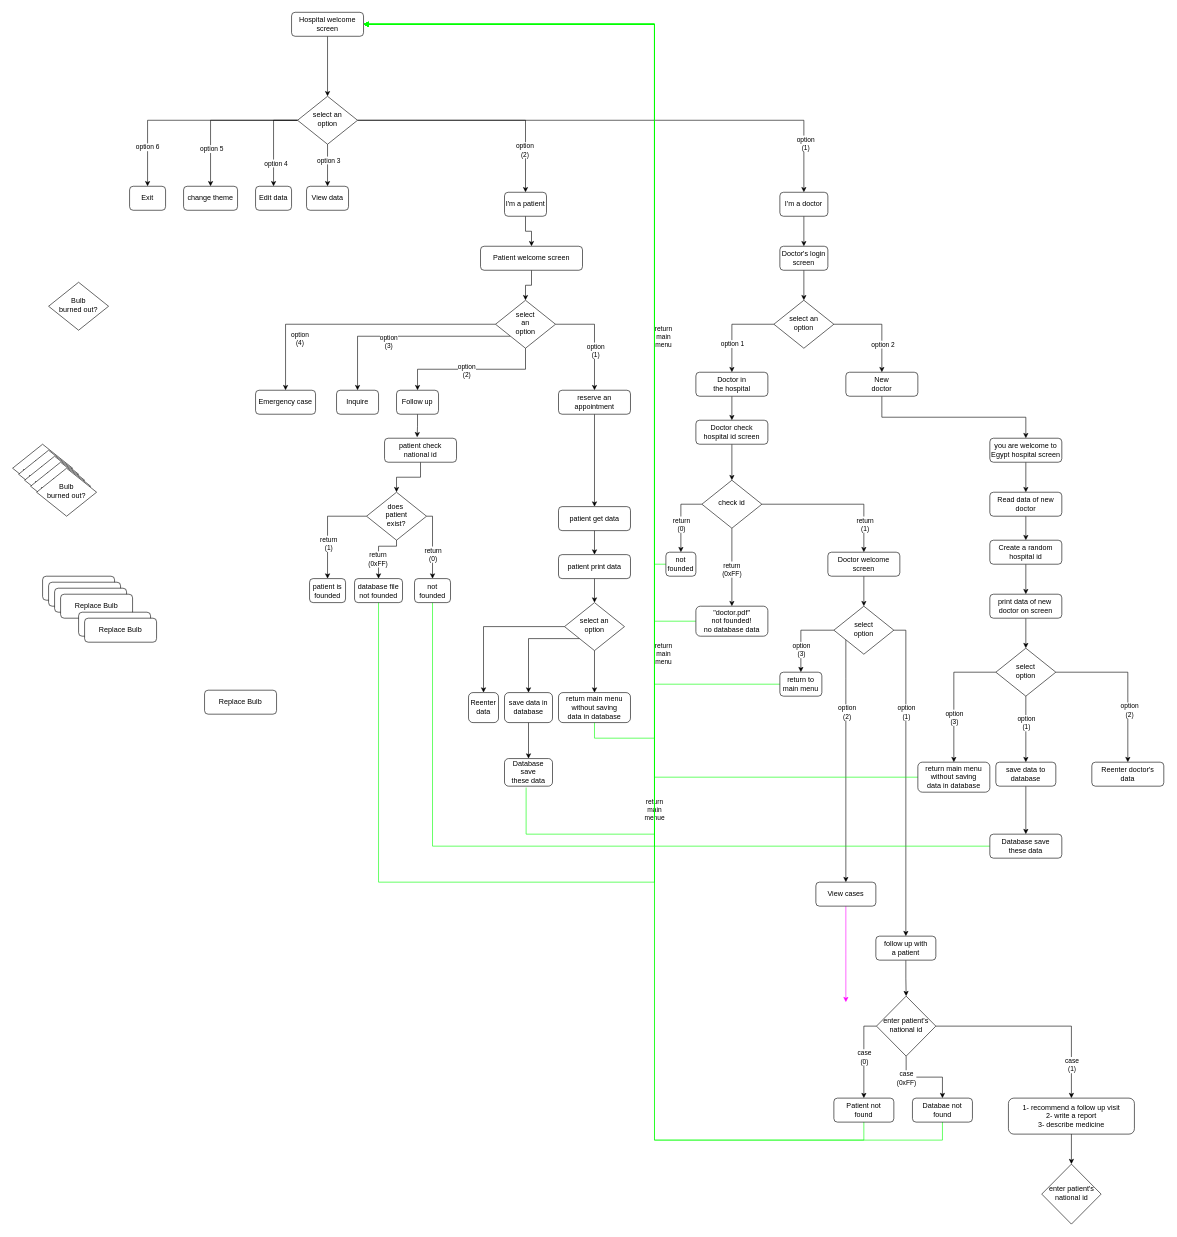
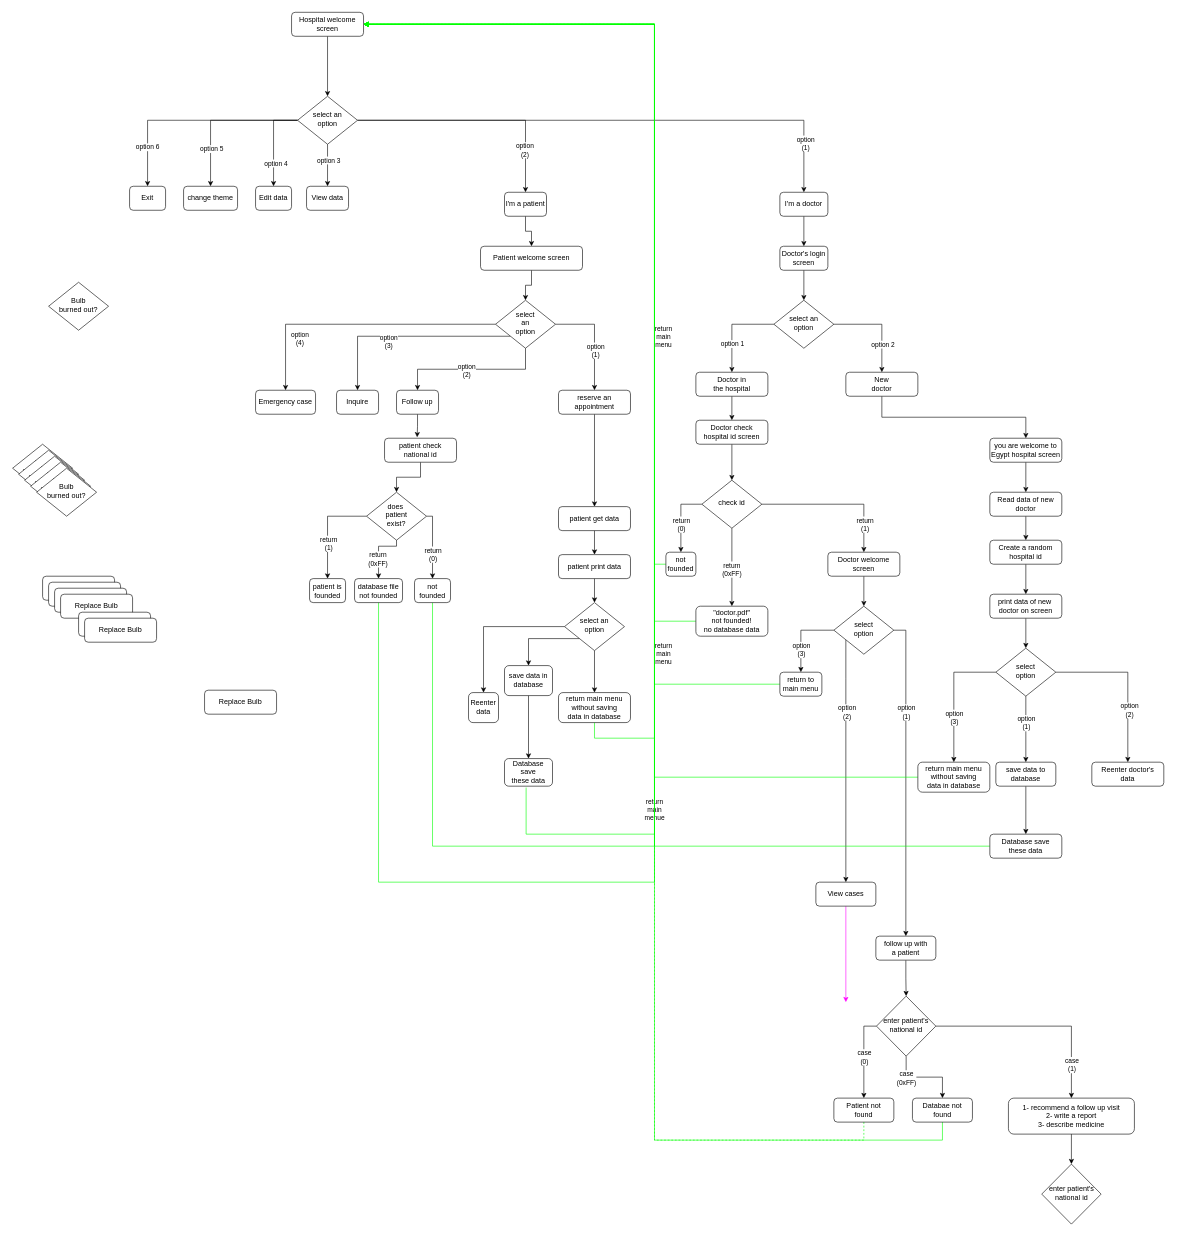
node "save data in database": moved (528, 708) -> (528, 681)
edge "Patient not found" -> "Hospital welcome screen": style solid -> dashed
